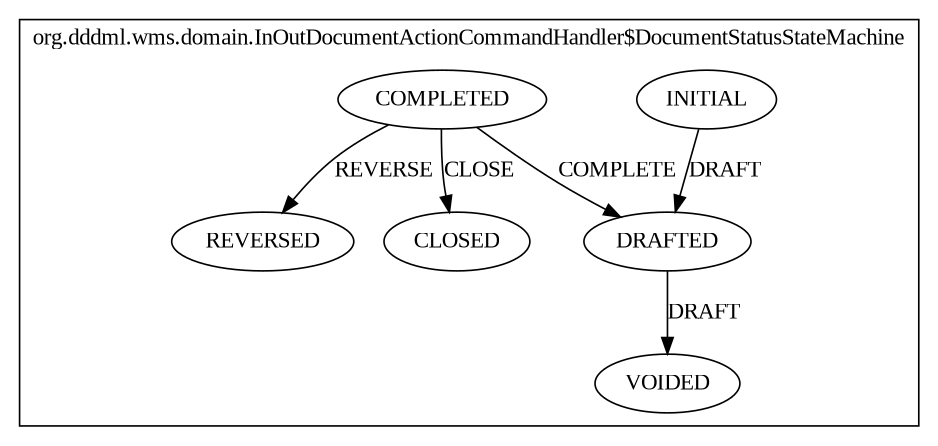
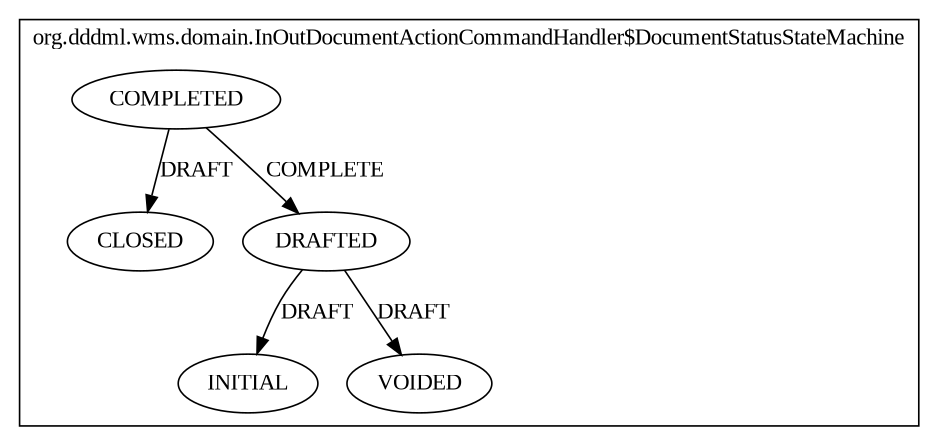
edge "INITIAL" -> "DRAFTED": reversed
edge "COMPLETED" -> "CLOSED": label "CLOSE" -> "DRAFT"
node "REVERSED": removed
